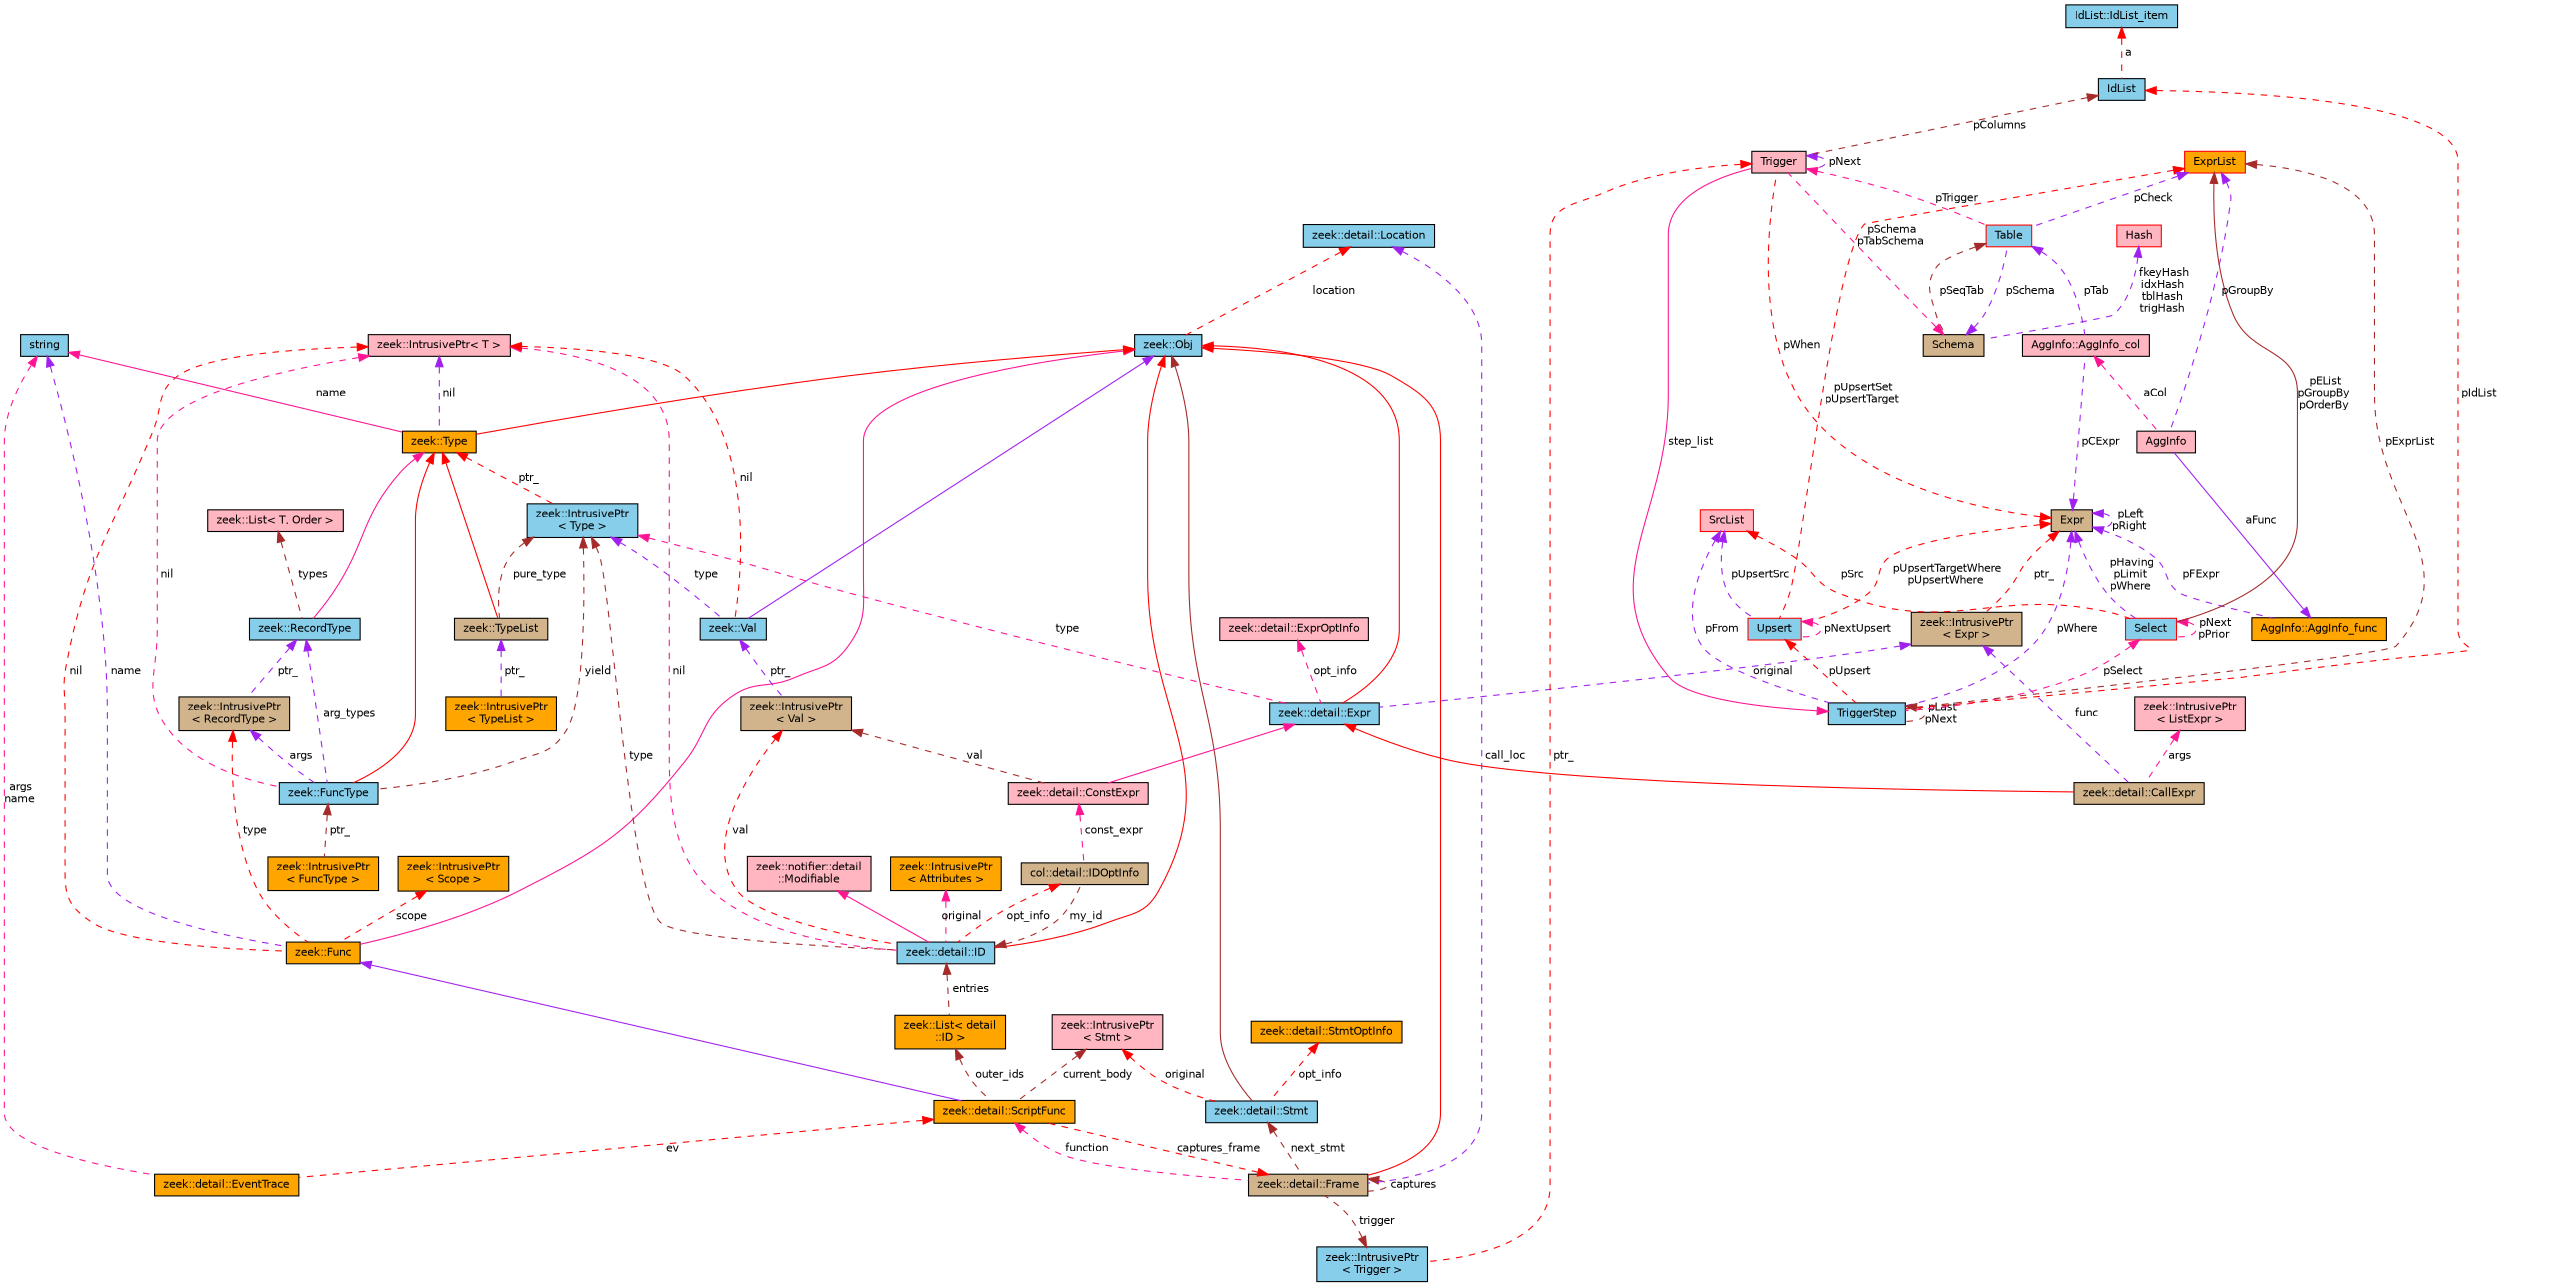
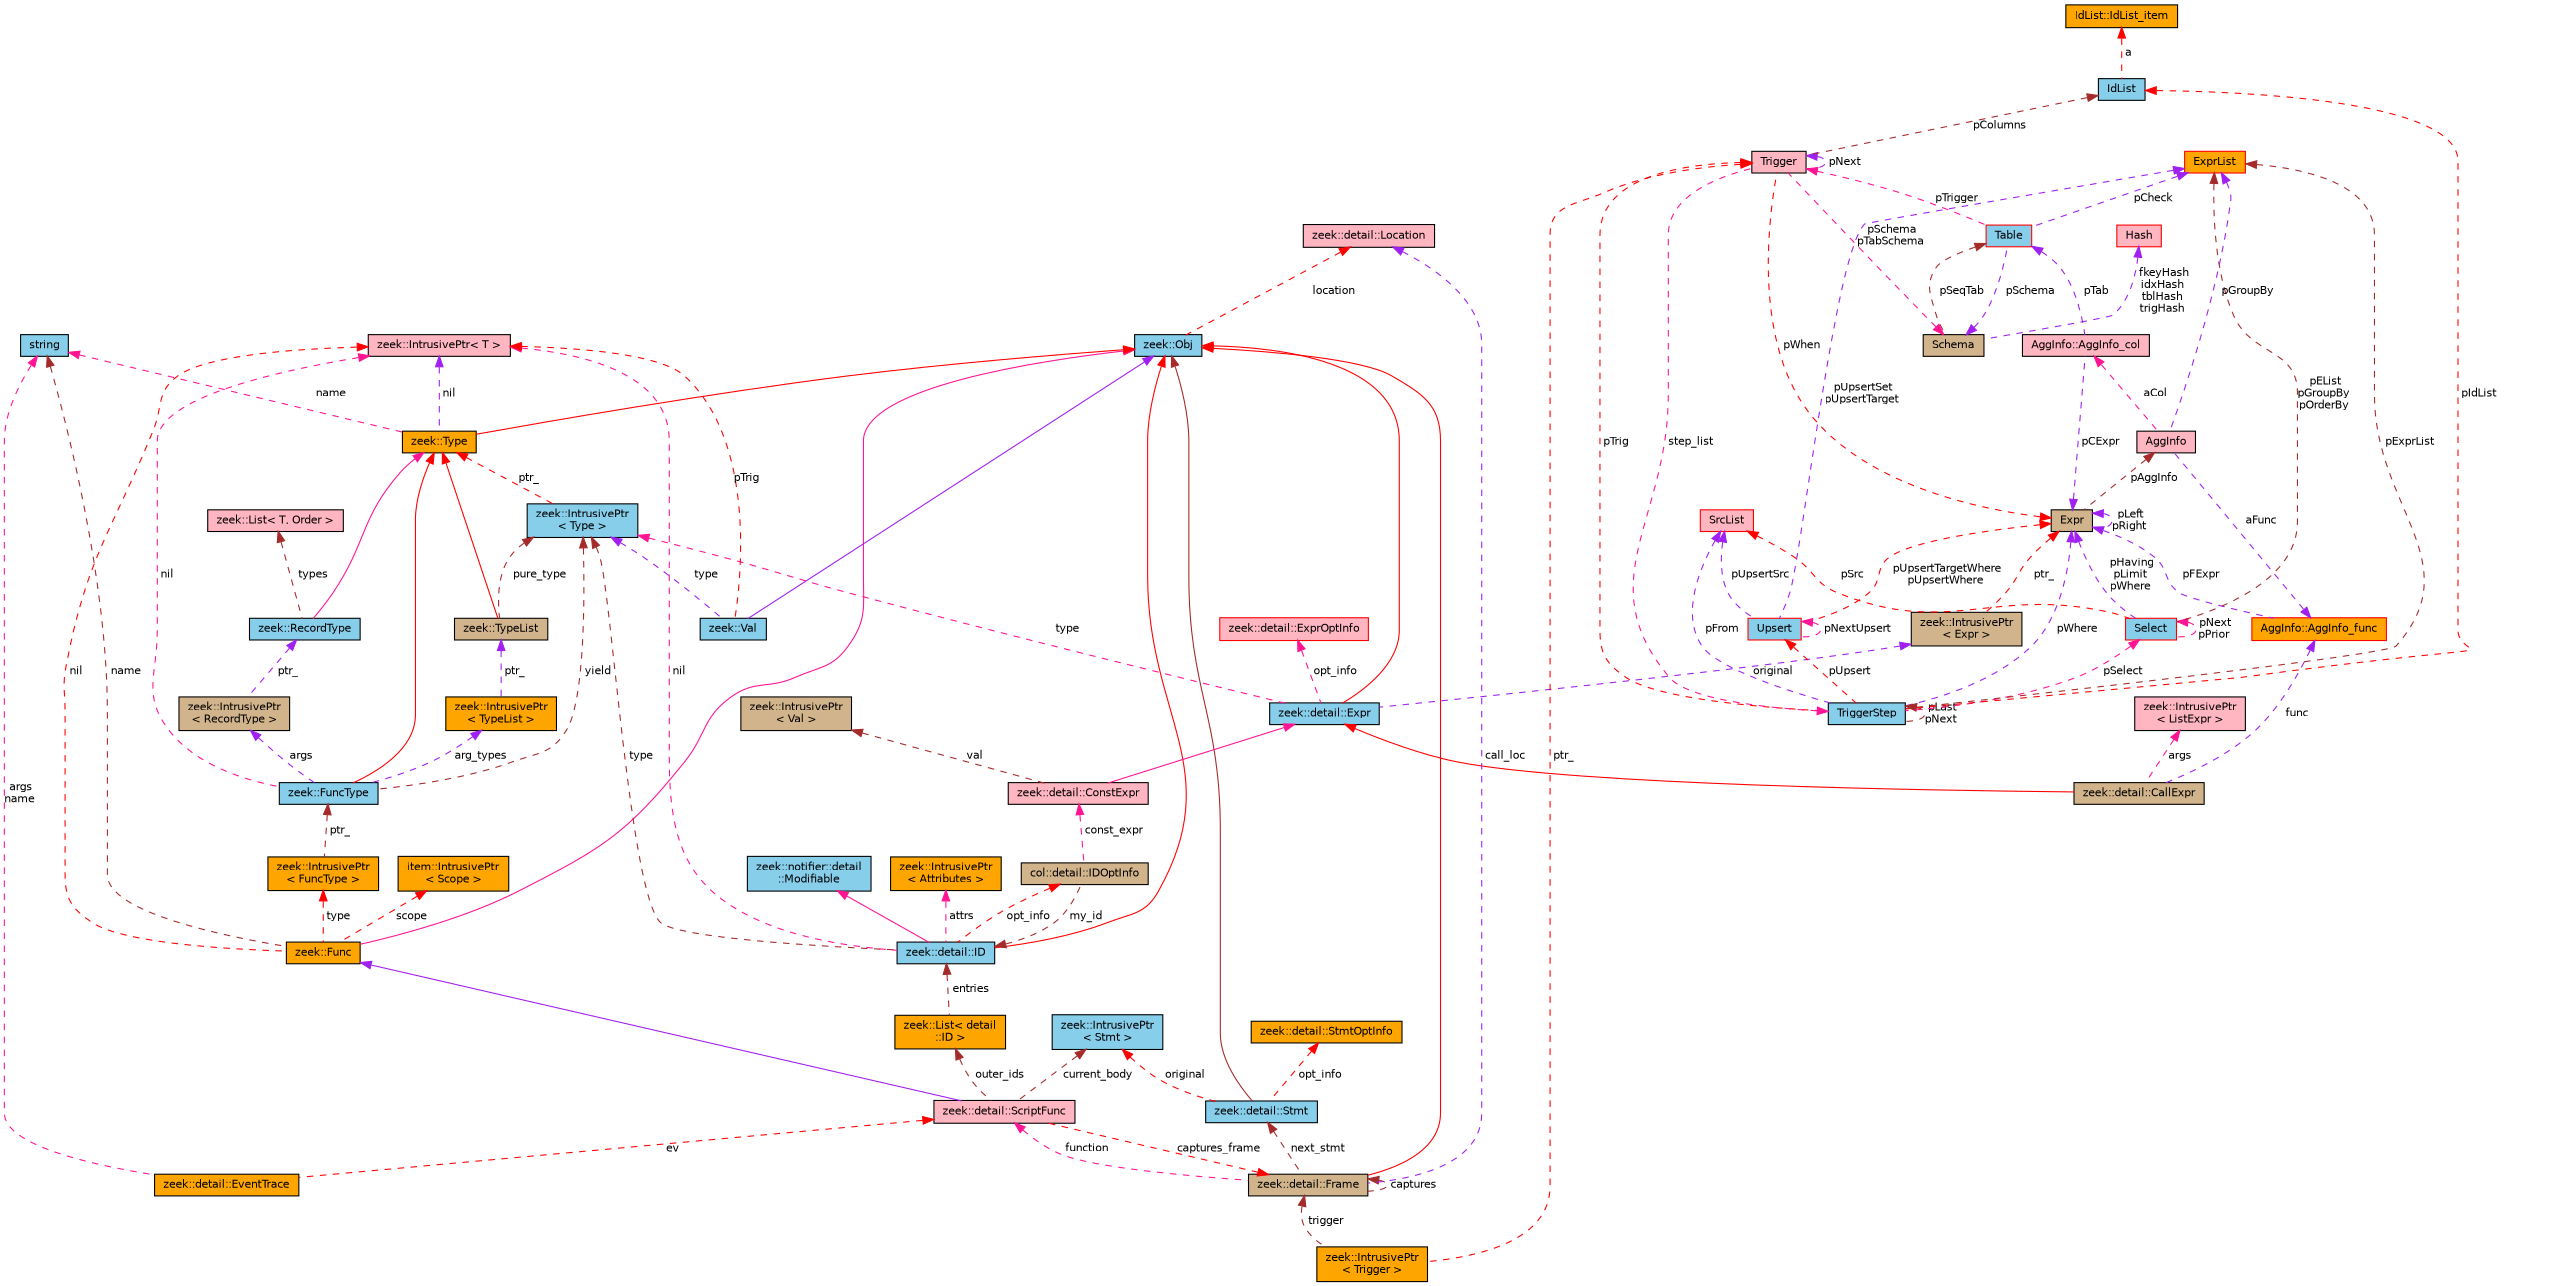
node "IdList::IdList_item": fillcolor skyblue -> orange
node "zeek::detail::Location": fillcolor skyblue -> lightpink
edge "Upsert" -> "ExprList": color red -> purple
edge "zeek::Type" -> "string": style solid -> dashed
edge "Select" -> "ExprList": style solid -> dashed
edge "TriggerStep" -> "Trigger": added, label "pTrig"
edge "zeek::Val" -> "zeek::IntrusivePtr< T >": label " nil" -> " pTrig"
edge "Trigger" -> "TriggerStep": style solid -> dashed
edge "Expr" -> "AggInfo": added, label "pAggInfo"
edge "AggInfo" -> "AggInfo::AggInfo_func": style solid -> dashed
node "zeek::detail::ExprOptInfo": color black -> red
node "AggInfo::AggInfo_func": color black -> red
edge "zeek::IntrusivePtr < Val >" -> "zeek::Val": removed, label "ptr_"
edge "zeek::FuncType" -> "zeek::RecordType": now "zeek::FuncType" -> "zeek::IntrusivePtr < TypeList >"
edge "zeek::Func" -> "string": color purple -> brown
edge "zeek::detail::CallExpr" -> "zeek::IntrusivePtr < Expr >": now "zeek::detail::CallExpr" -> "AggInfo::AggInfo_func"
edge "zeek::Func" -> "zeek::IntrusivePtr < RecordType >": now "zeek::Func" -> "zeek::IntrusivePtr < FuncType >"
node "zeek::IntrusivePtr < Scope >": label "zeek::IntrusivePtr < Scope >" -> "item::IntrusivePtr < Scope >"
node "zeek::notifier::detail ::Modifiable": fillcolor lightpink -> skyblue
edge "zeek::detail::ID" -> "zeek::IntrusivePtr < Val >": removed, label "val"
edge "zeek::detail::ID" -> "zeek::IntrusivePtr < Attributes >": label " original" -> " attrs"
node "zeek::IntrusivePtr < Stmt >": fillcolor lightpink -> skyblue
node "zeek::detail::ScriptFunc": fillcolor orange -> lightpink
edge "zeek::detail::Frame" -> "zeek::IntrusivePtr < Trigger >": reversed
node "zeek::IntrusivePtr < Trigger >": fillcolor skyblue -> orange
